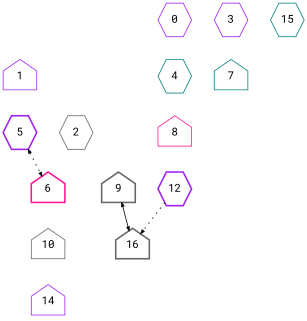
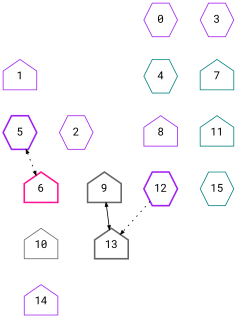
node "2": color gray40 -> purple
node "8": color deeppink -> purple
node "11": added
node "16": label "16" -> "13"
